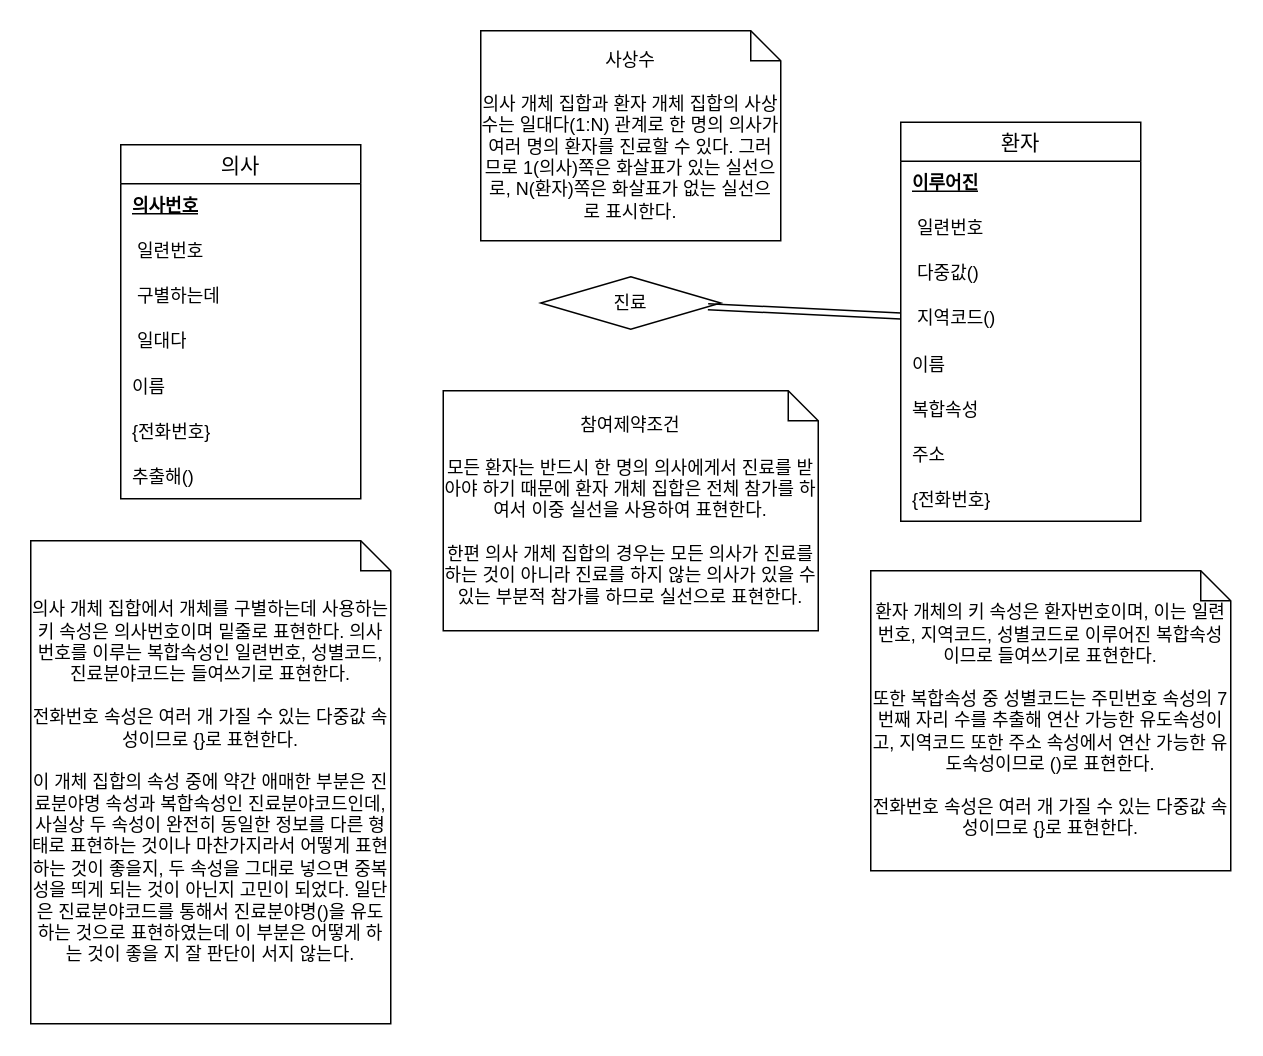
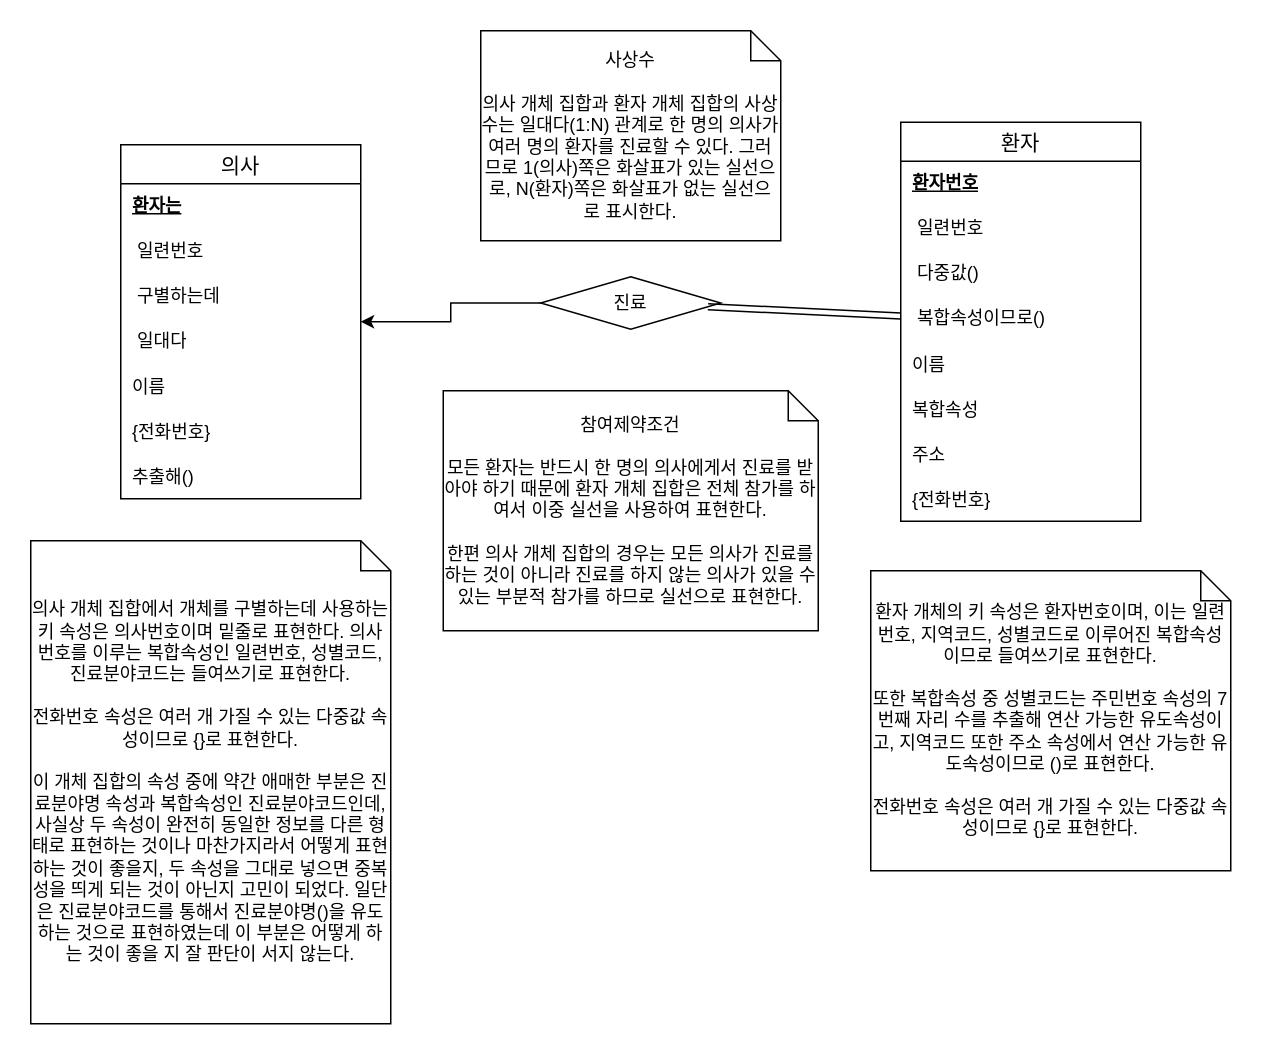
node "이루어진": label "이루어진" -> "환자번호"
node "의사번호": label "의사번호" -> "환자는"
edge "진료" -> "의사": added
node "지역코드()": label "지역코드()" -> "복합속성이므로()"
